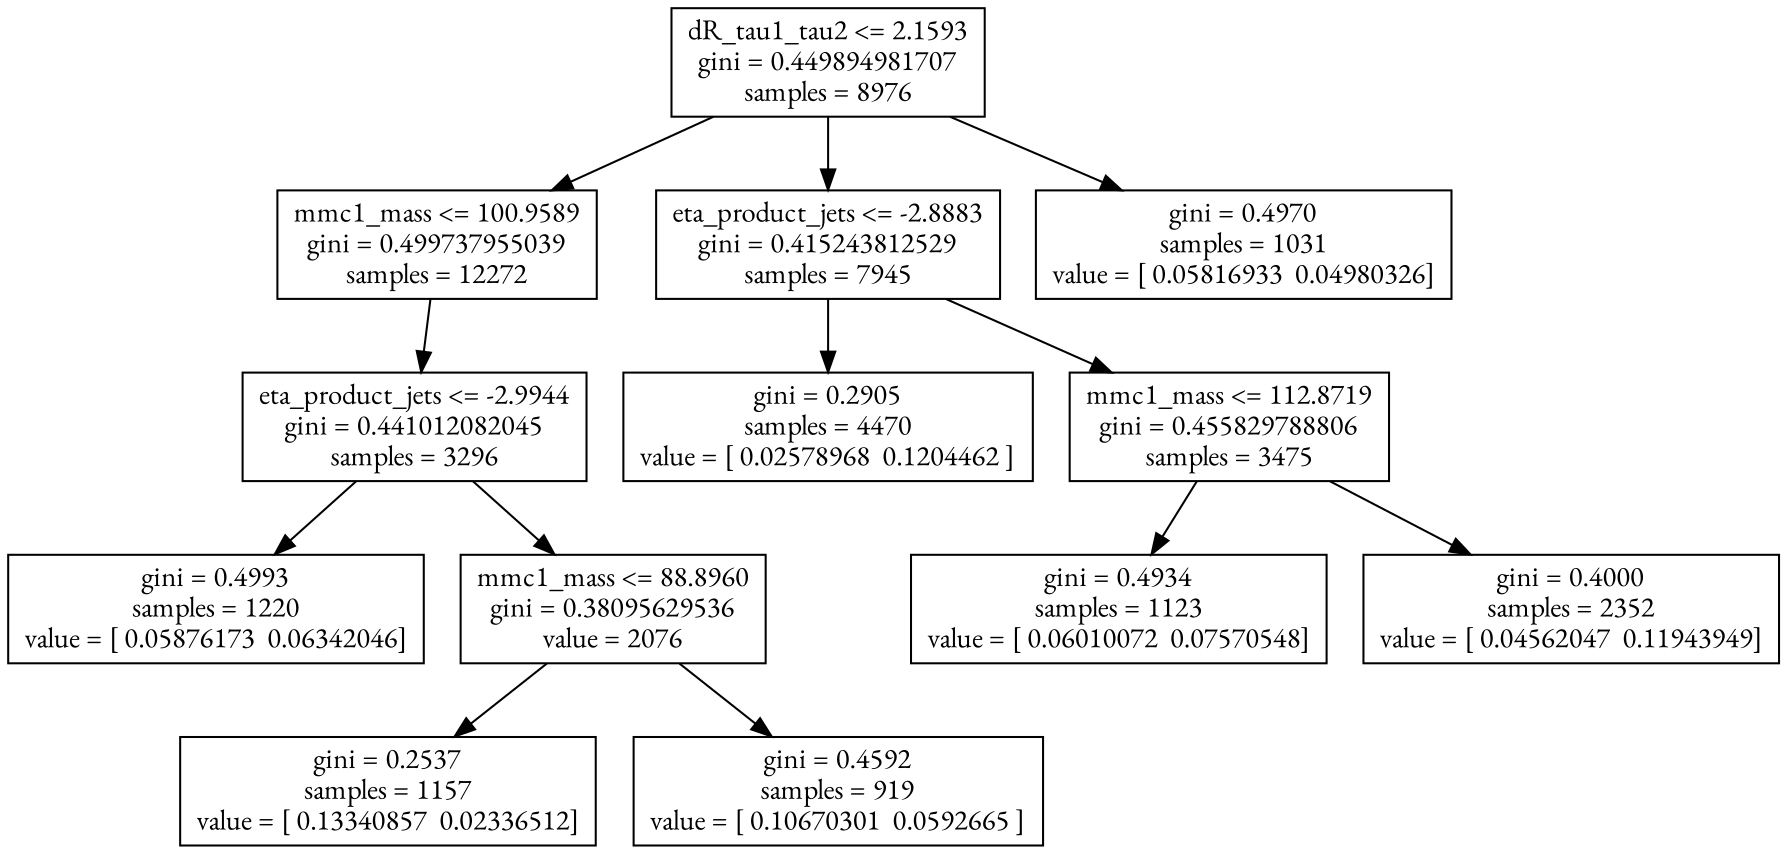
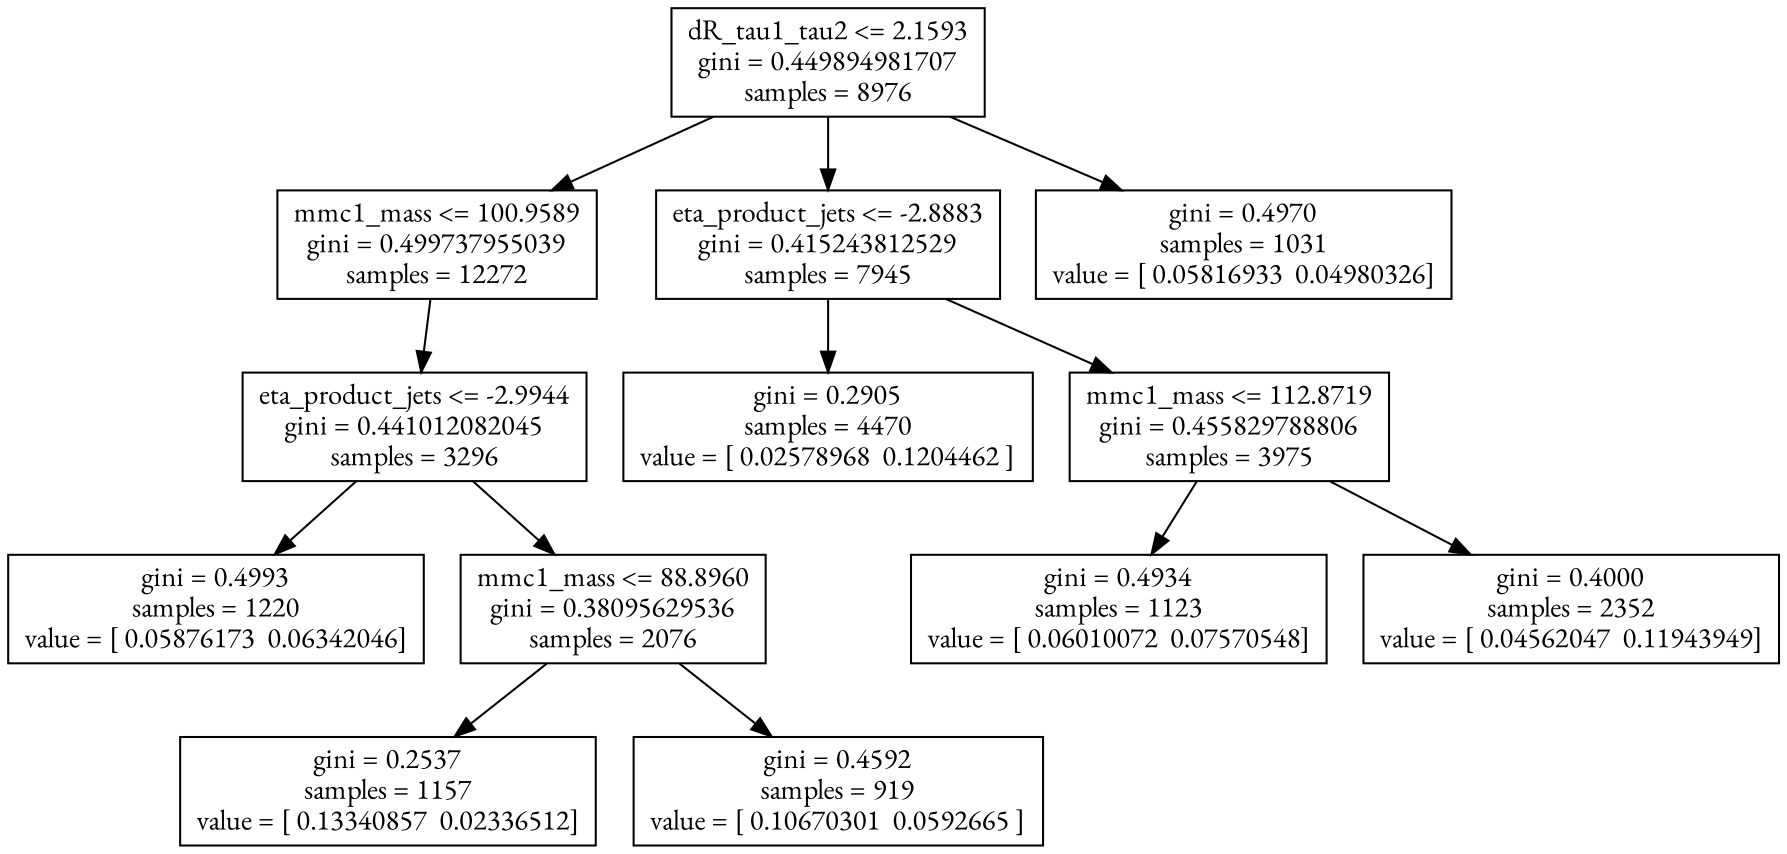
node "mmc1_mass <= 112.8719 gini = 0.455829788806 samples = 3475": label "mmc1_mass <= 112.8719 gini = 0.455829788806 samples = 3475" -> "mmc1_mass <= 112.8719 gini = 0.455829788806 samples = 3975"
node "mmc1_mass <= 88.8960 gini = 0.38095629536 value = 2076": label "mmc1_mass <= 88.8960 gini = 0.38095629536 value = 2076" -> "mmc1_mass <= 88.8960 gini = 0.38095629536 samples = 2076"
